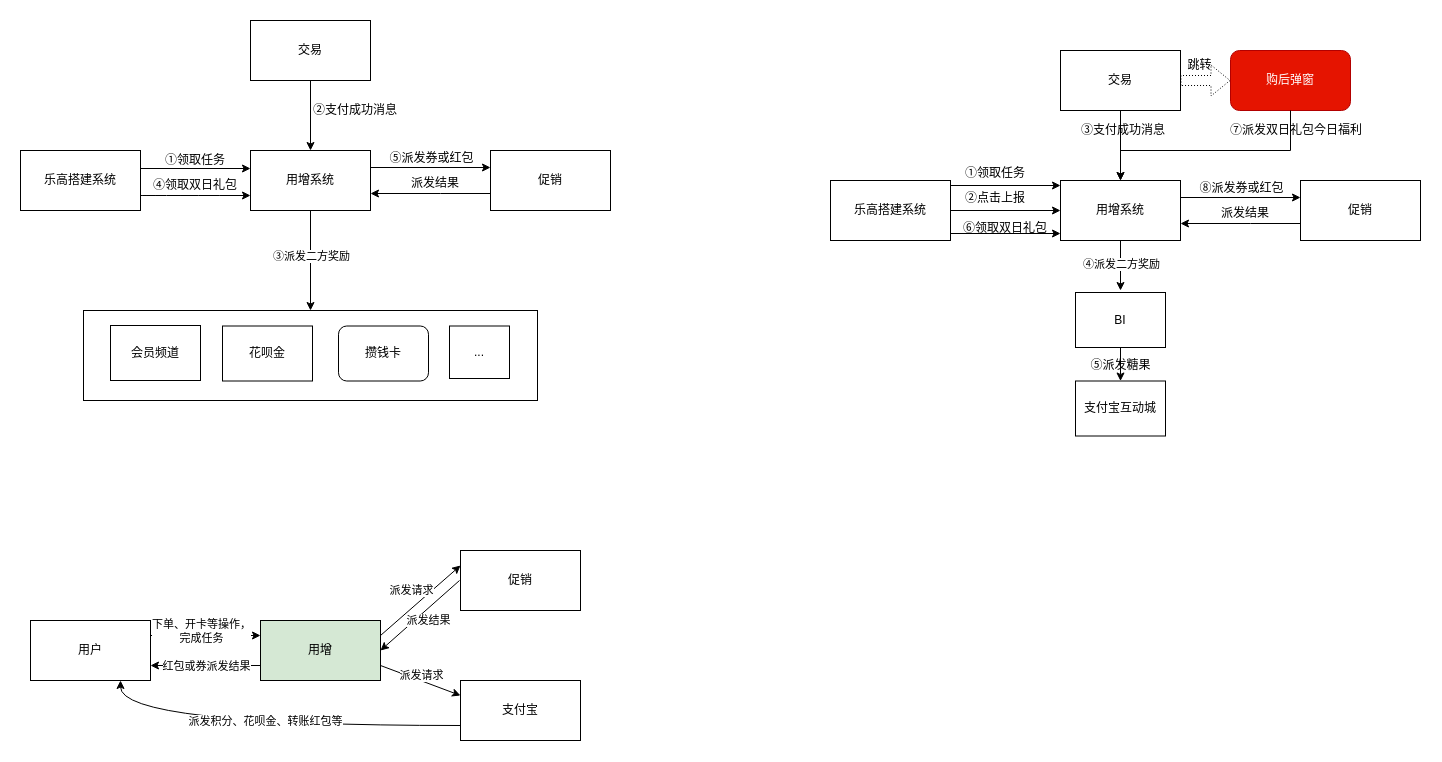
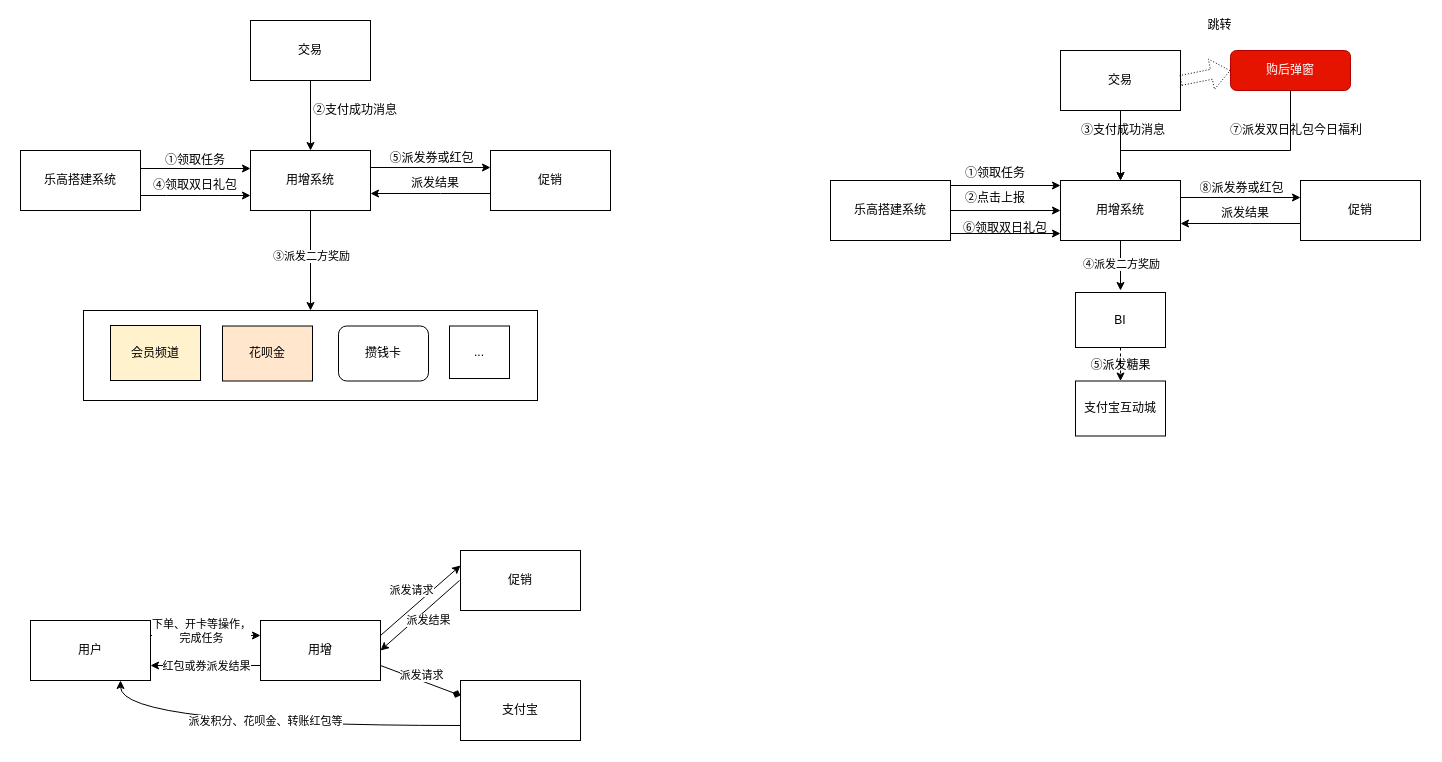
node "跳转": moved (1200, 66) -> (1220, 26)
node "购后弹窗": size 120x60 -> 120x40
node "会员频道": fillcolor #ffffff -> #fff2cc
edge "BI" -> "支付宝互动城": style solid -> dashed
node "花呗金": fillcolor #ffffff -> #ffe6cc
node "用增": fillcolor #d5e8d4 -> #ffffff
edge "用增" -> "支付宝": arrowhead classic -> diamond
